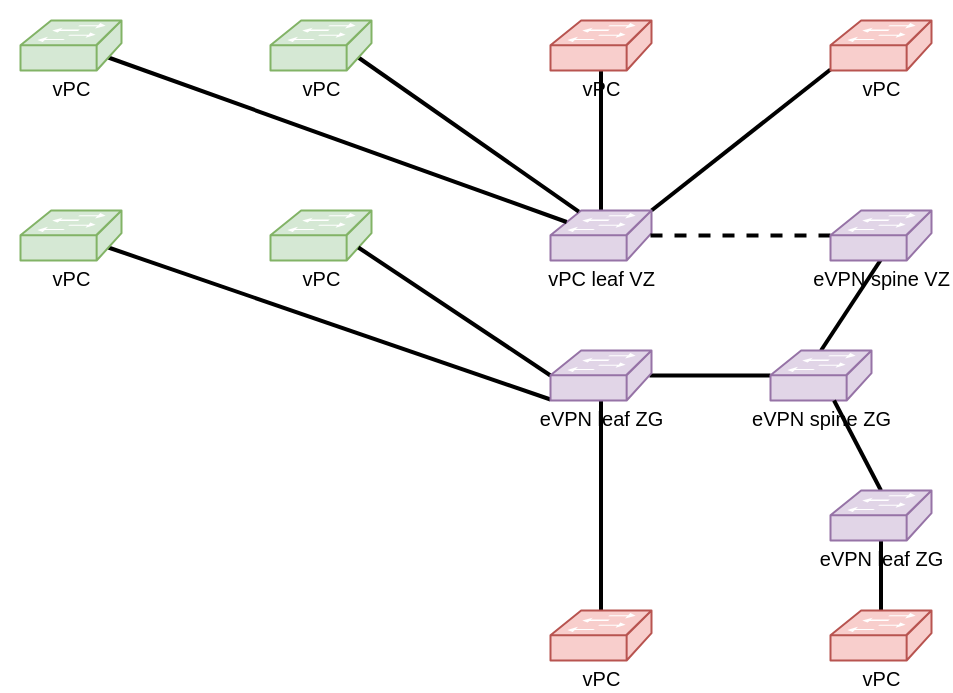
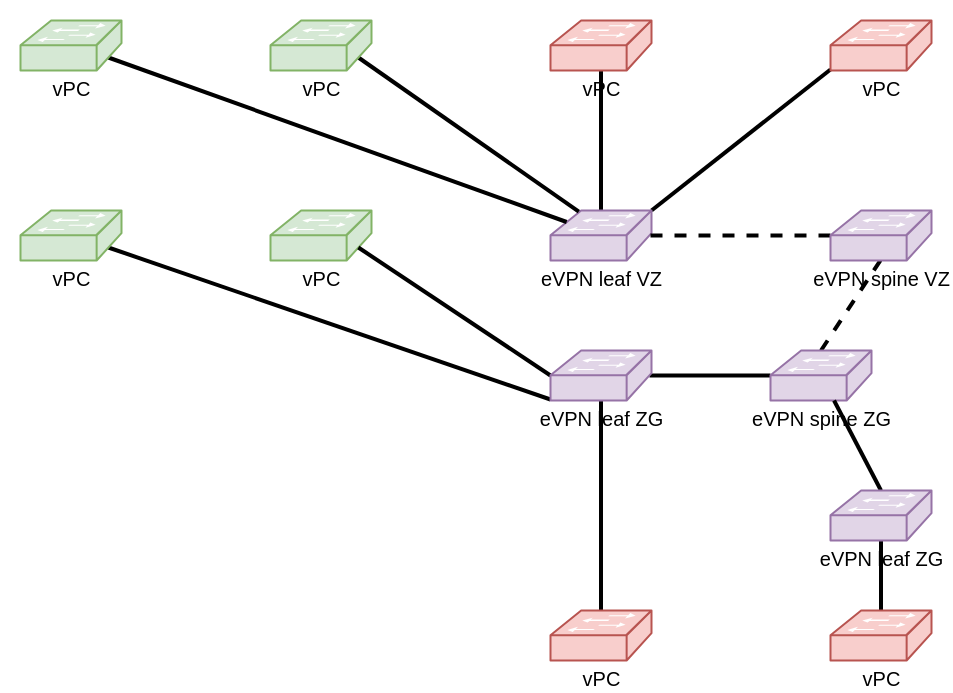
node "vPC leaf VZ": label "vPC leaf VZ" -> "eVPN leaf VZ"
edge "eVPN spine VZ" -- "eVPN spine ZG": style solid -> dashed
